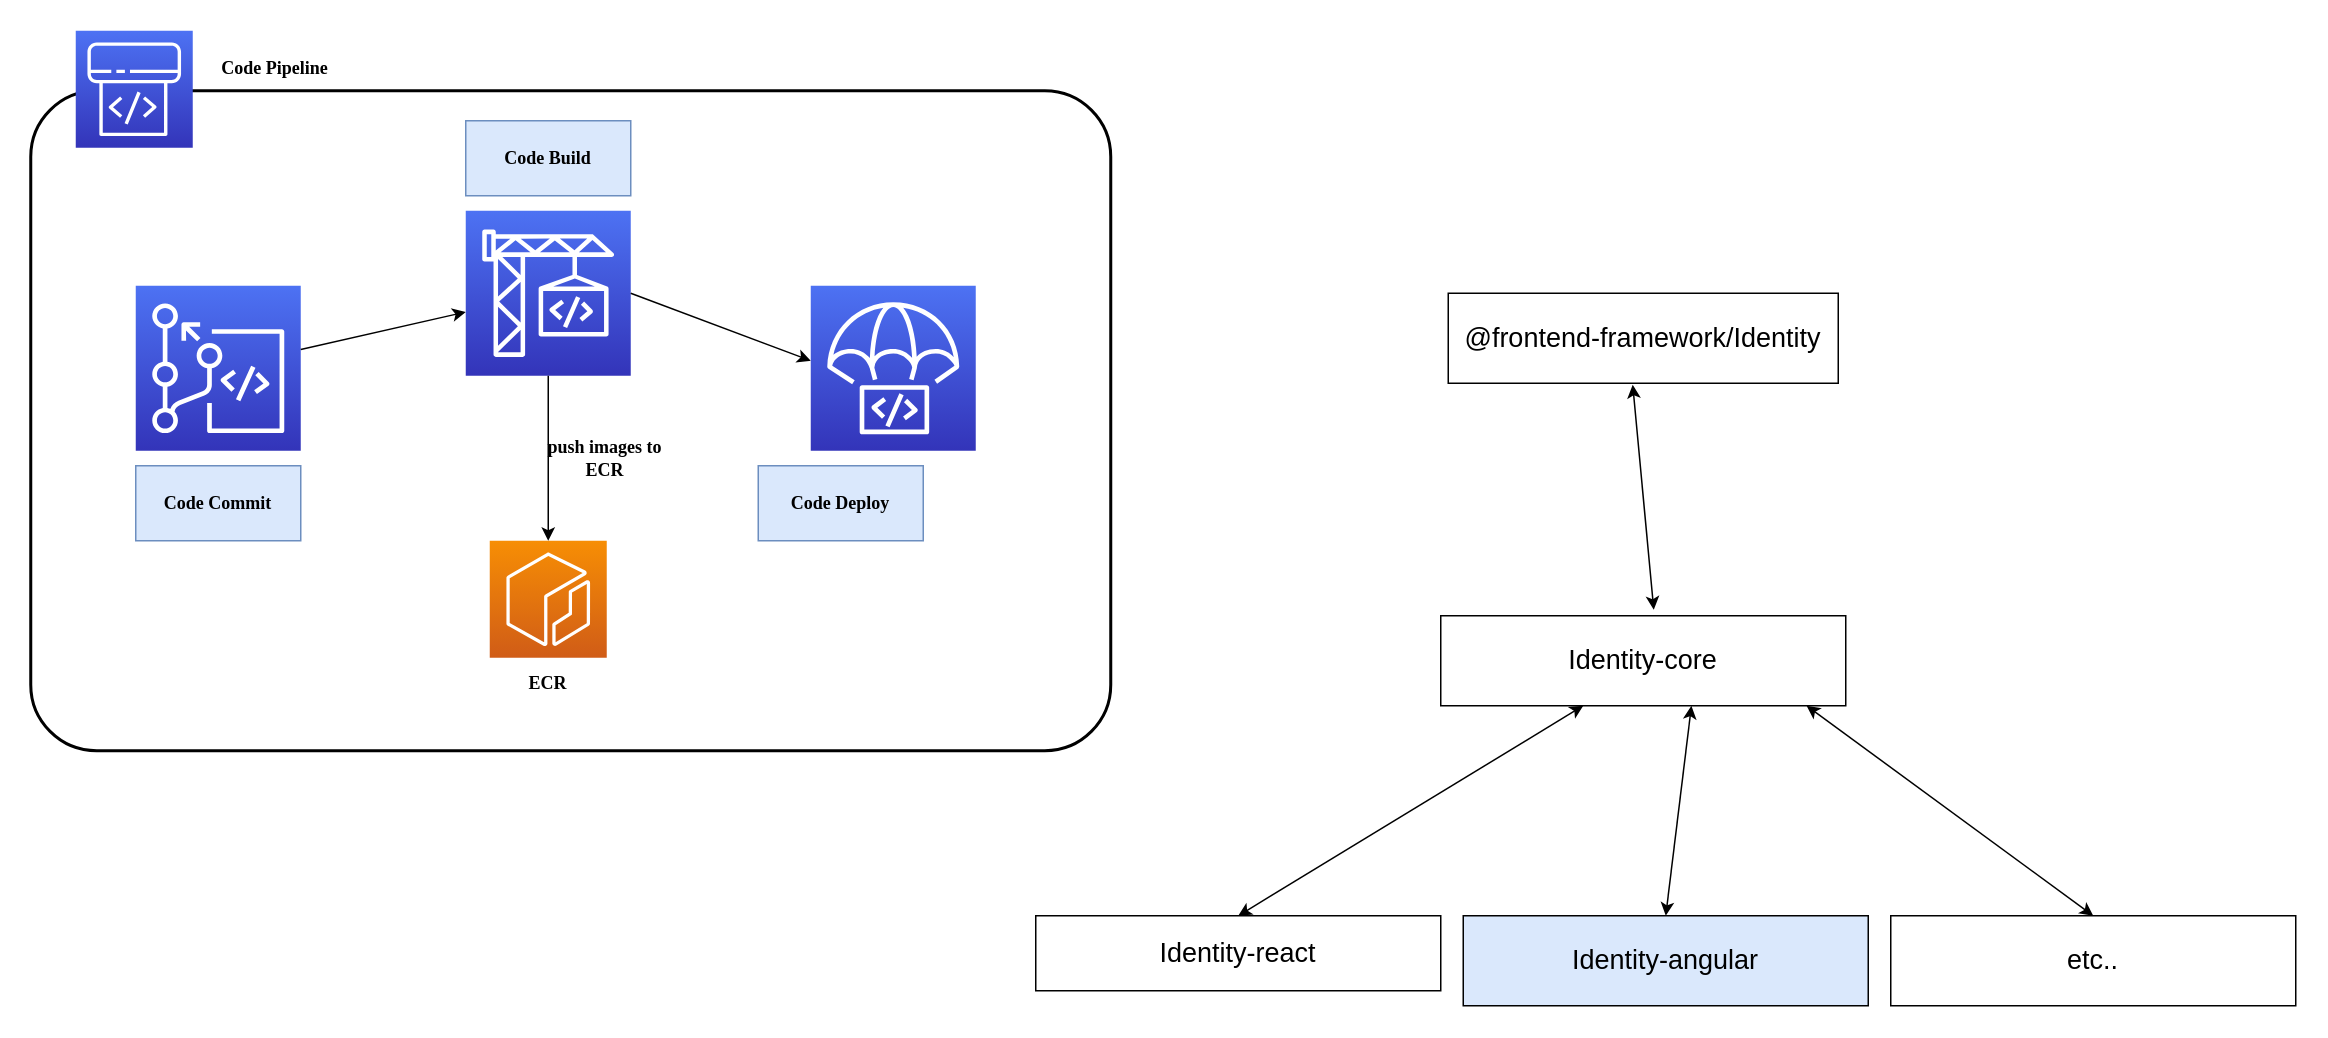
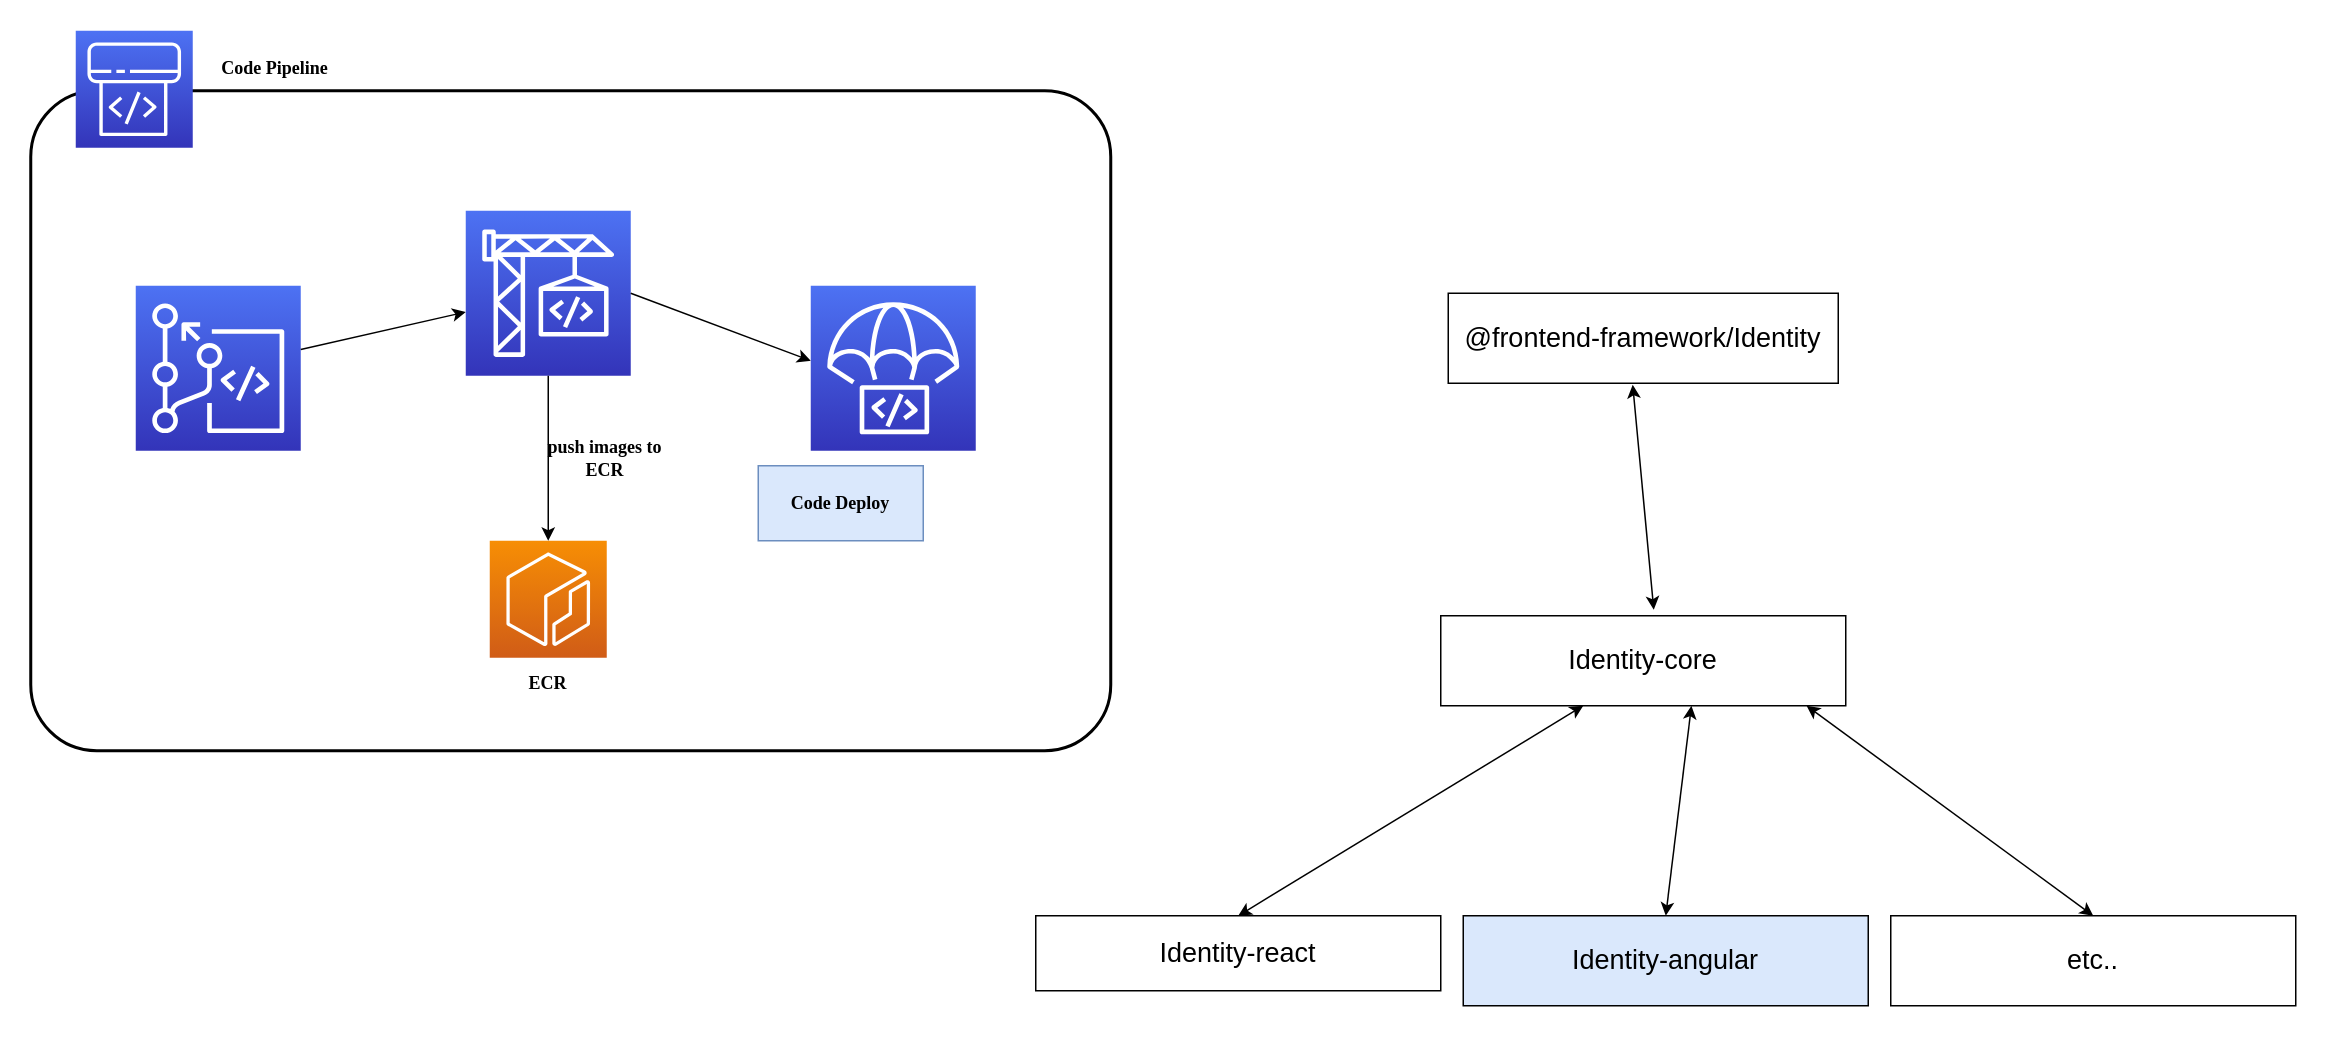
node "Code Build": removed
node "Code Commit": removed
